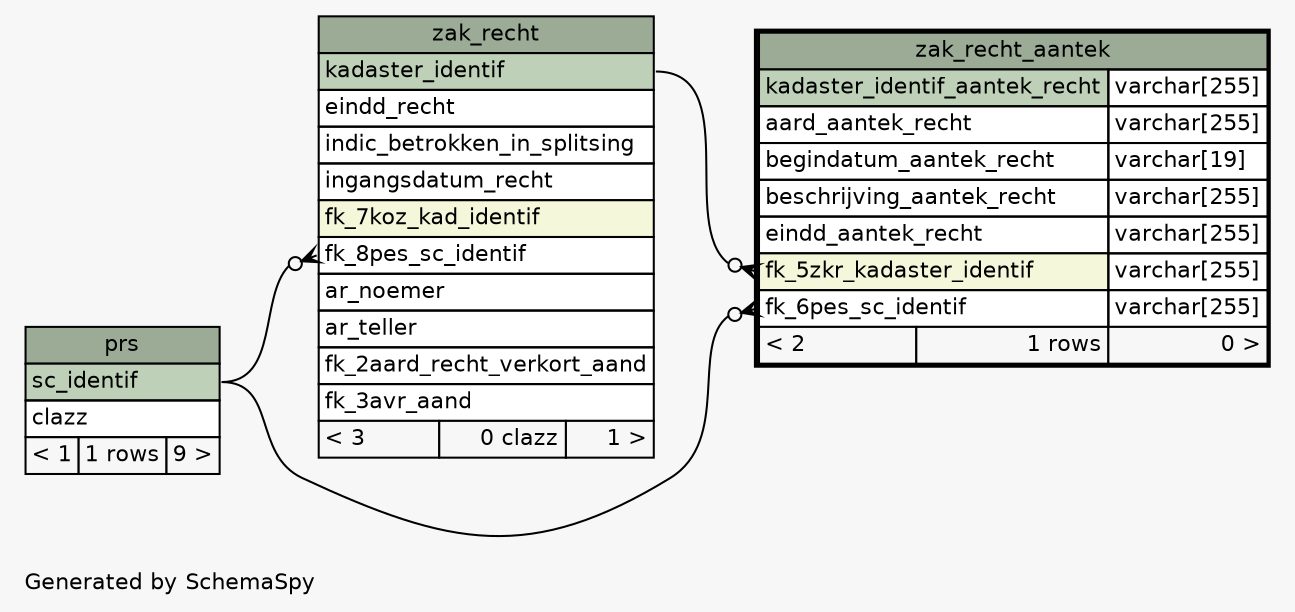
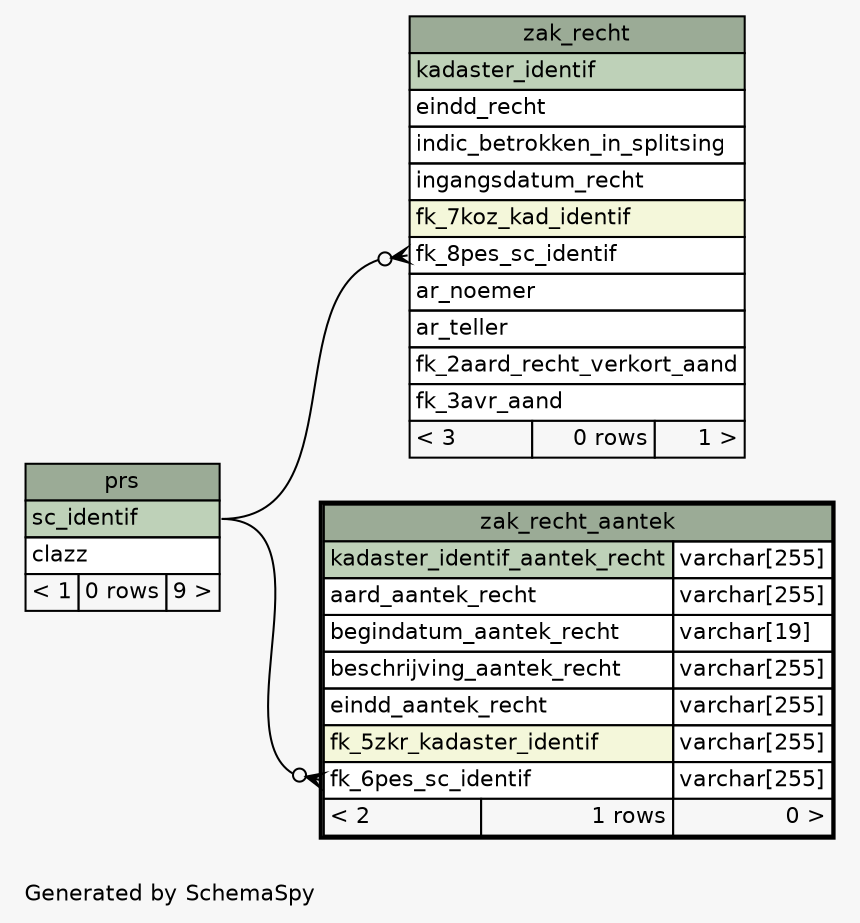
edge "zak_recht" -> "zak_recht_aantek": removed
node "zak_recht": text "0 clazz" -> "0 rows"
node "prs": text "1 rows" -> "0 rows"
